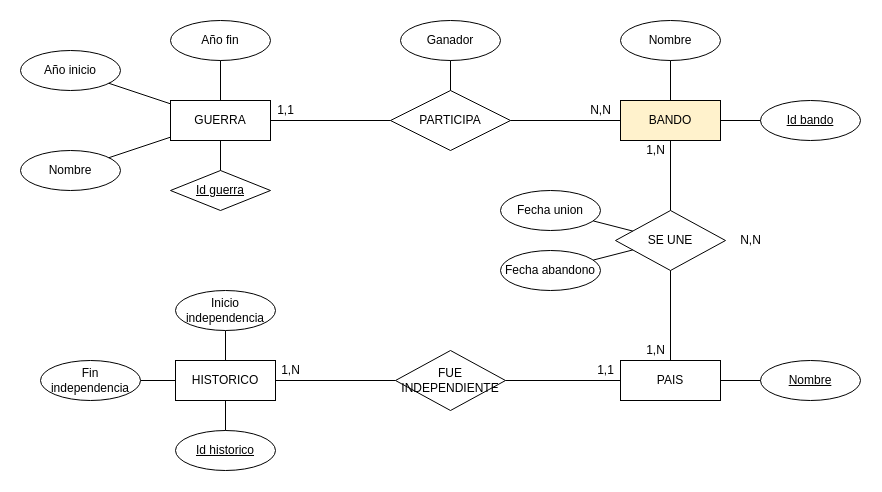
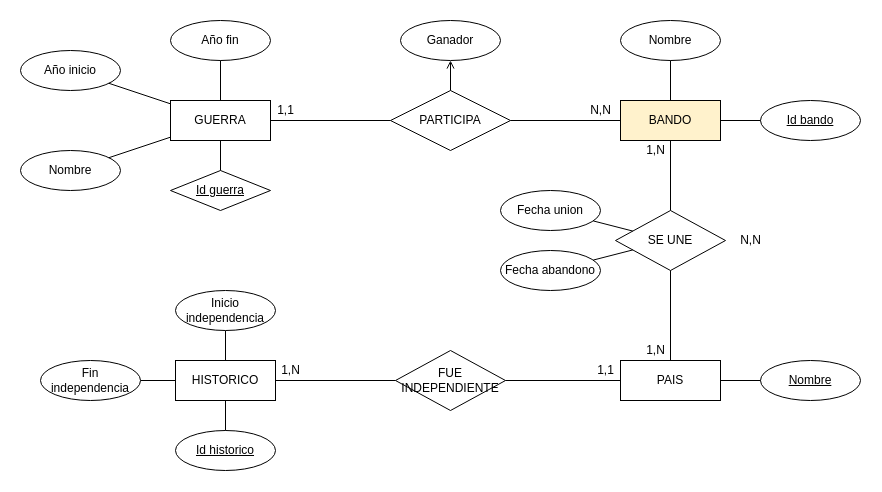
edge "Ganador" -- "PARTICIPA": arrowhead none -> open
